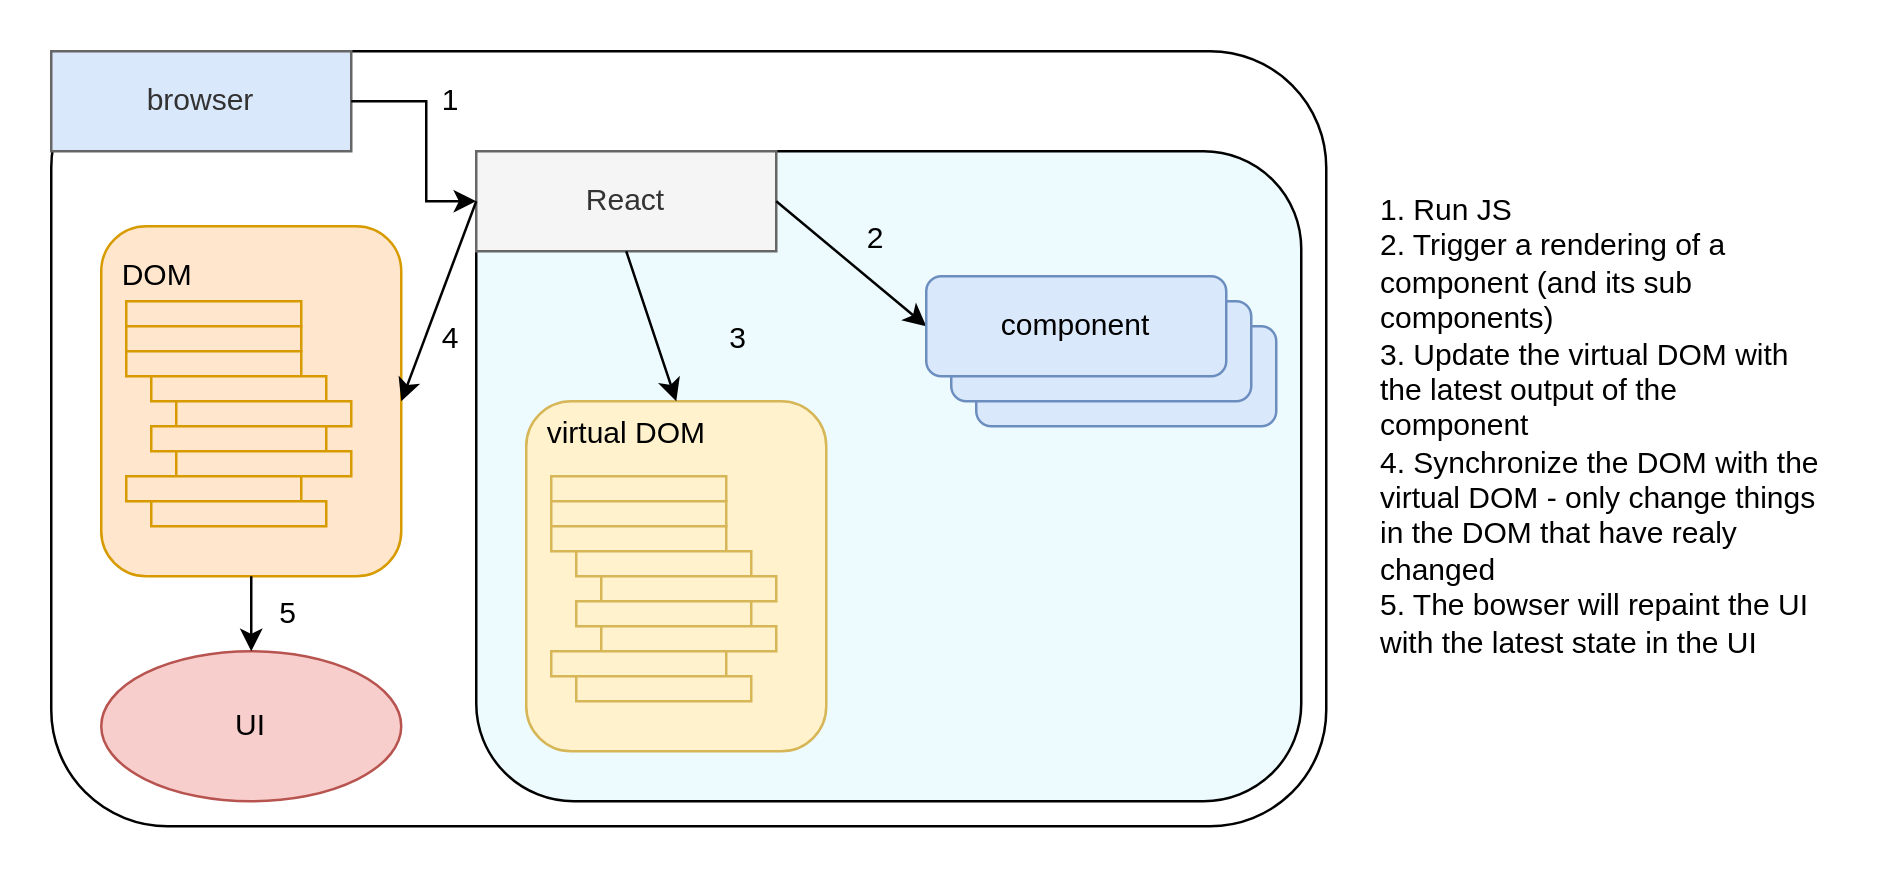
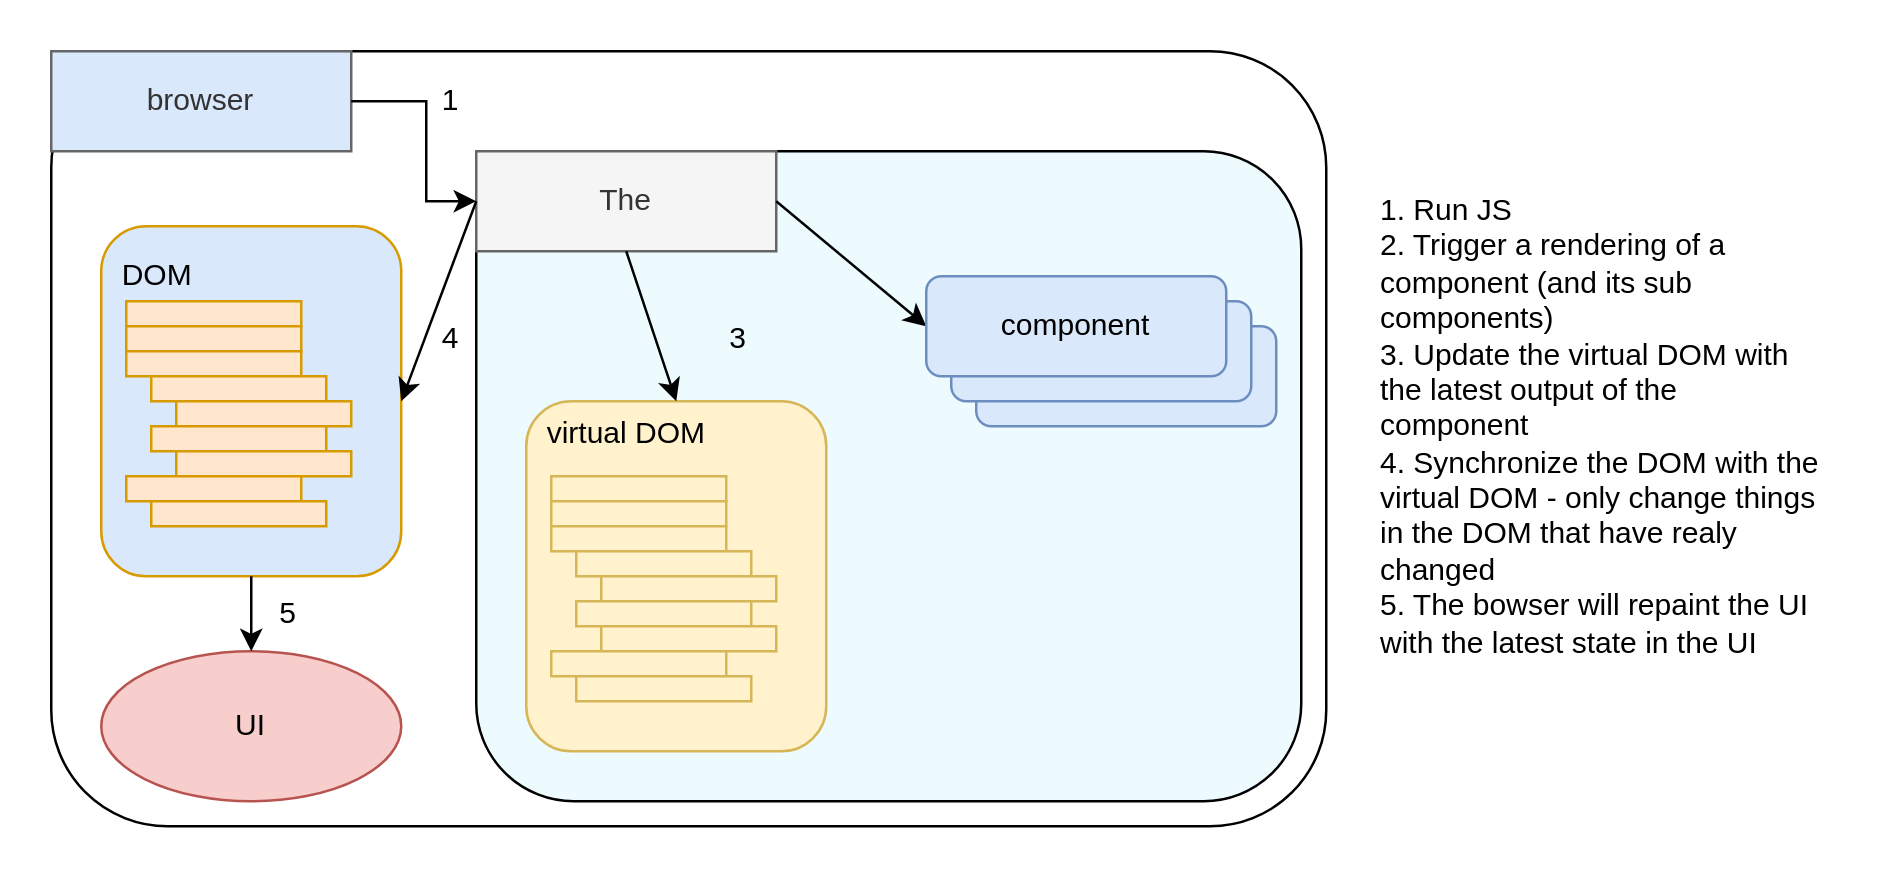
node "React": label "React" -> "The"
node "2": removed
node "DOM": fillcolor #ffe6cc -> #dae8fc
